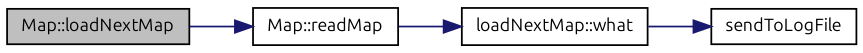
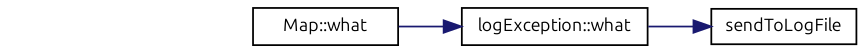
node "Map::loadNextMap": removed
node "Map::readMap": label "Map::readMap" -> "Map::what"
node "loadNextMap::what": label "loadNextMap::what" -> "logException::what"
